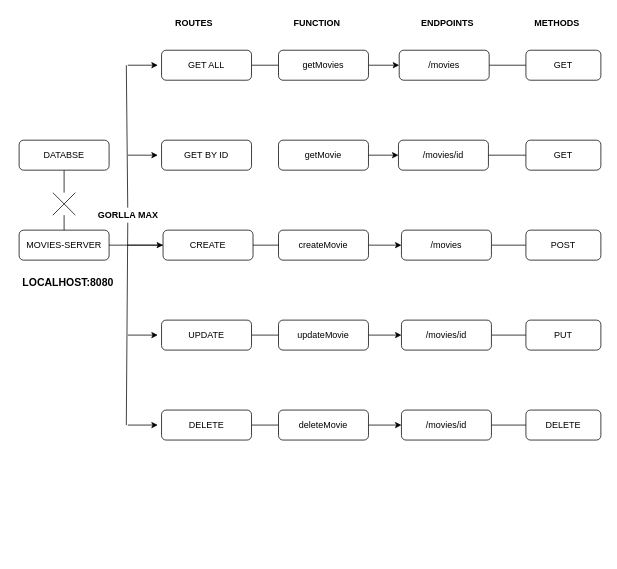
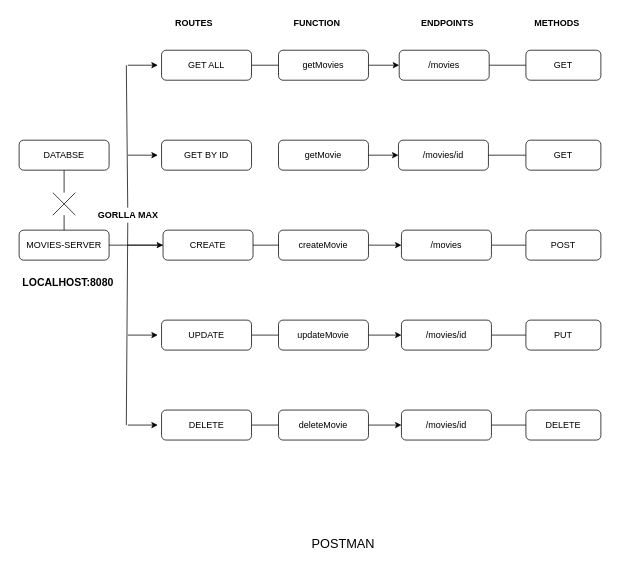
node "POSTMAN": added
